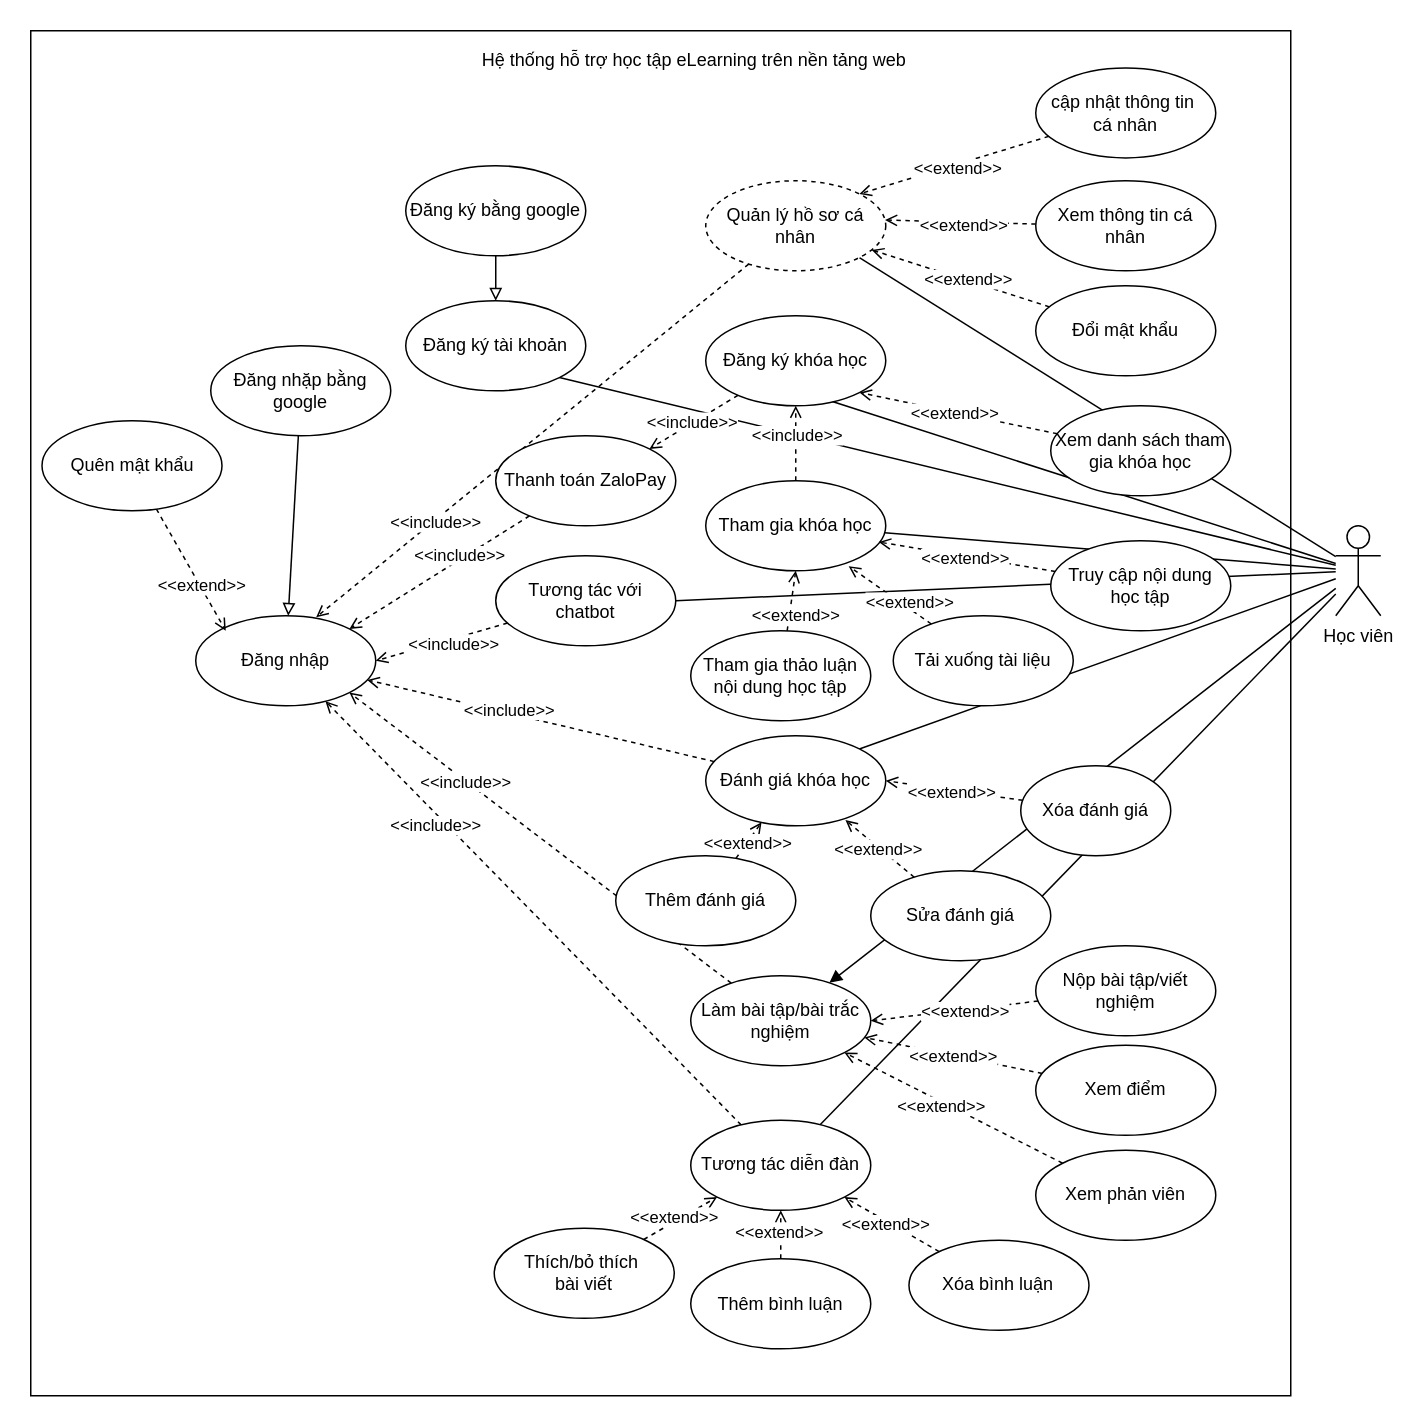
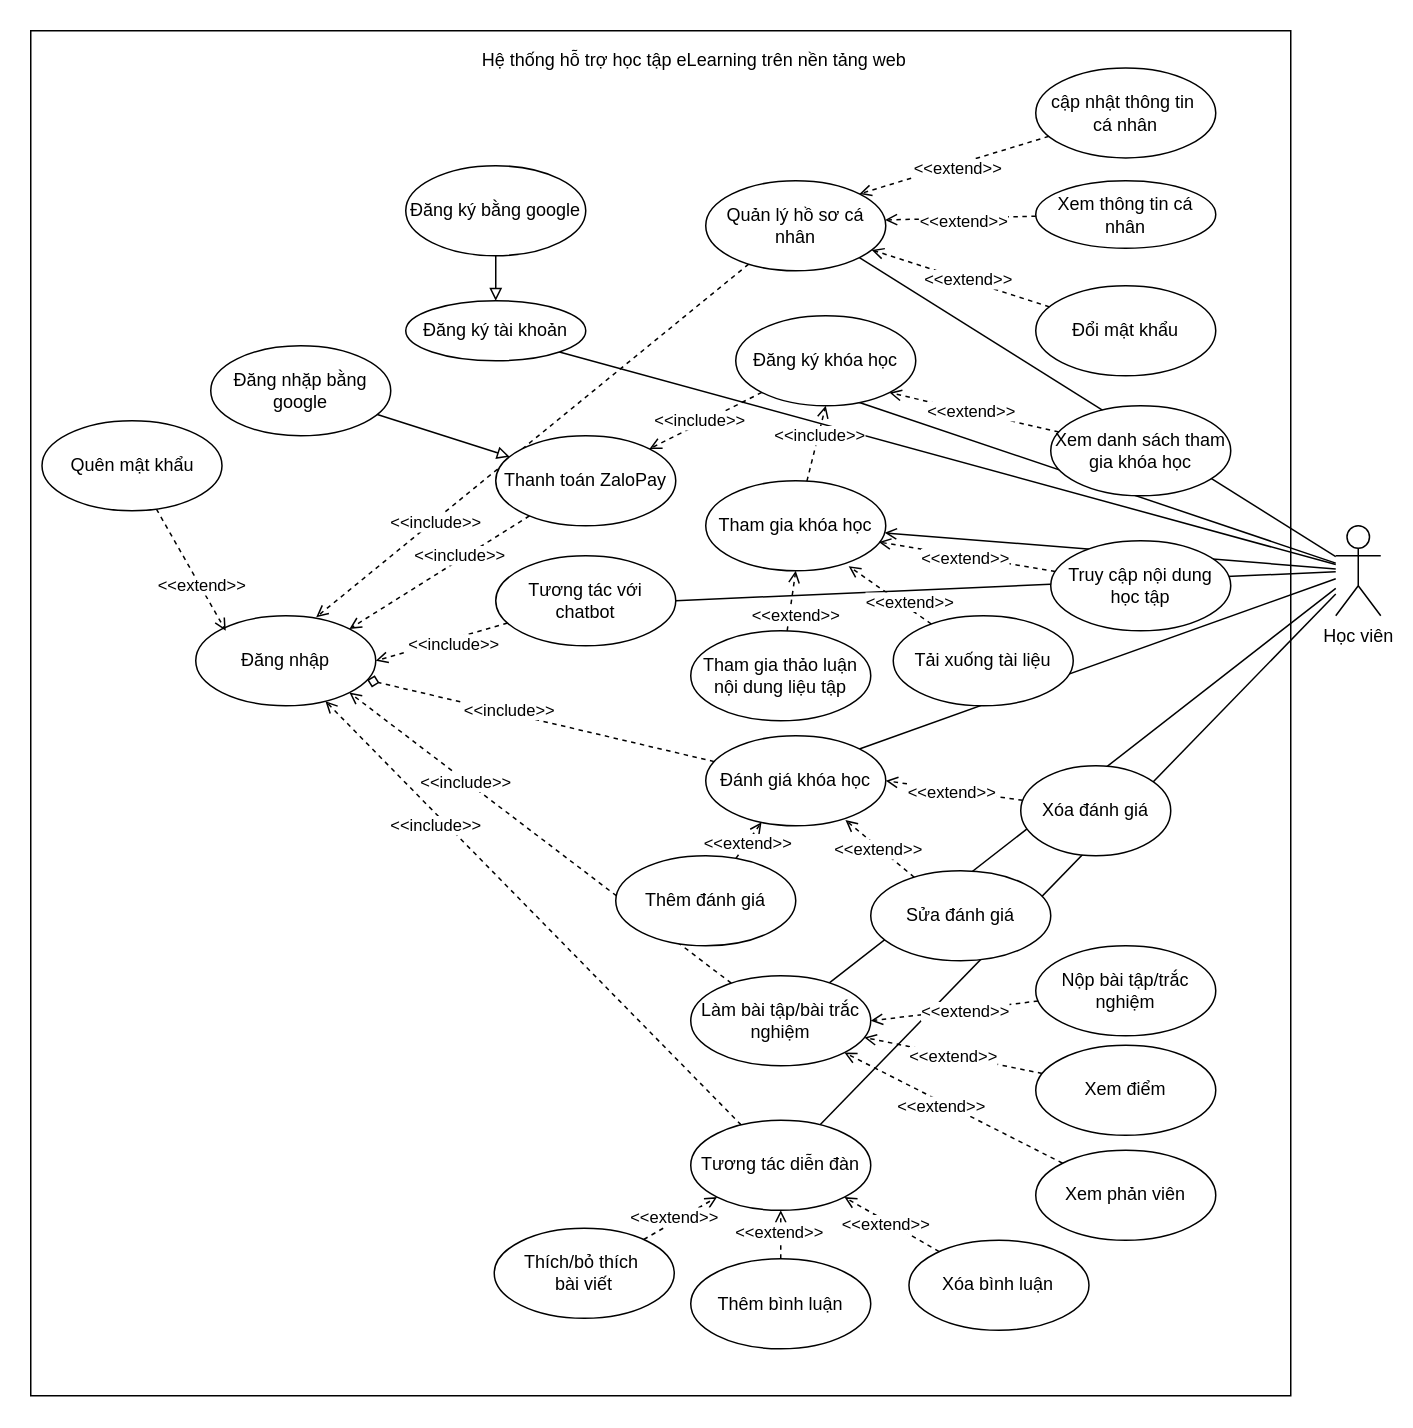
node "Quản lý hồ sơ cá nhân": style dashed -> solid
node "Xem thông tin cá nhân": size 180x90 -> 180x68
node "Đăng ký tài khoản": size 180x90 -> 180x60
node "Đăng ký khóa học": moved (796, 361) -> (826, 361)
edge "Đăng nhặp bằng google" -> "Đăng nhập": now "Đăng nhặp bằng google" -> "Thanh toán ZaloPay"
edge "Tham gia khóa học" -- "Học viên": arrowhead none -> open
node "Tham gia thảo luận nội dung học tập": label "Tham gia thảo luận nội dung học tập" -> "Tham gia thảo luận nội dung liệu tập"
edge "Đánh giá khóa học" -> "Đăng nhập": arrowhead open -> diamond
edge "Học viên" -> "Làm bài tập/bài trắc nghiệm": arrowhead block -> none
node "Nộp bài tập/viết nghiệm": label "Nộp bài tập/viết nghiệm" -> "Nộp bài tập/trắc nghiệm"
